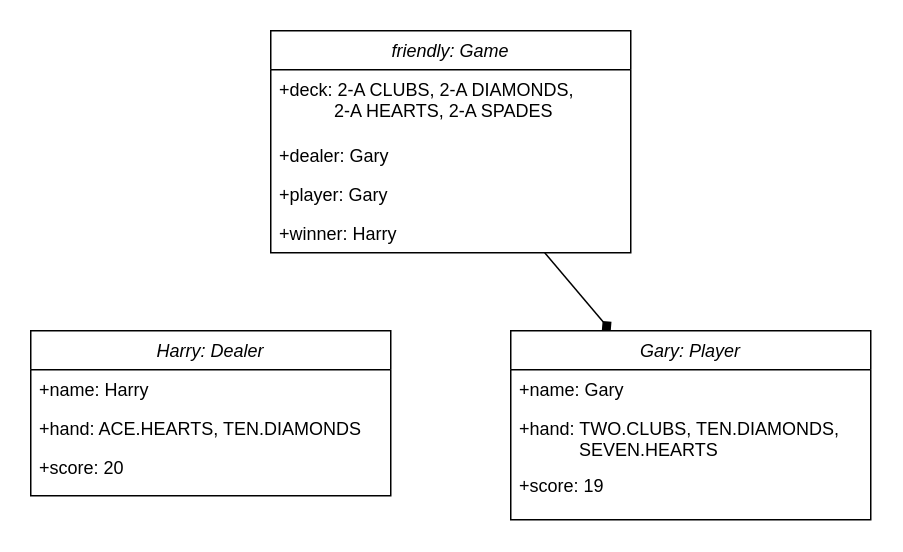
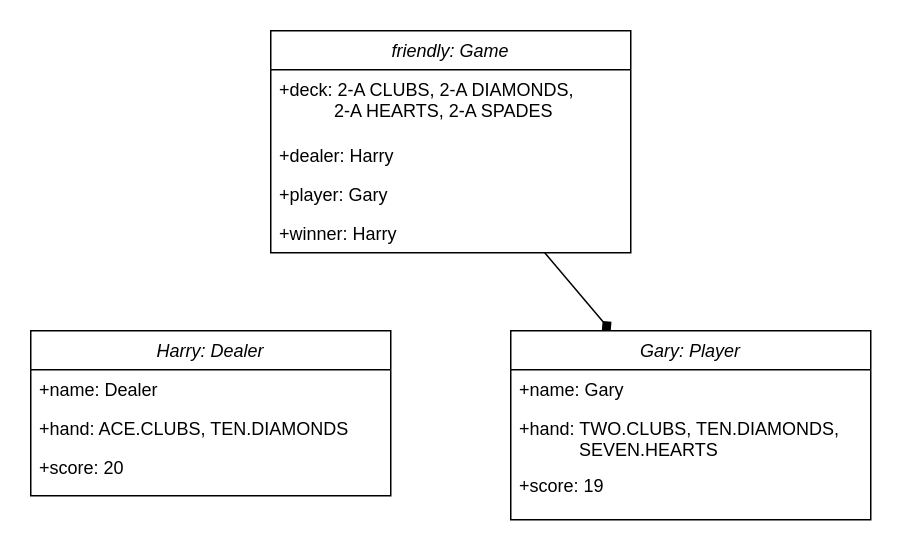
node "+dealer: Gary": label "+dealer: Gary" -> "+dealer: Harry"
node "+name: Harry": label "+name: Harry" -> "+name: Dealer"
node "+hand: ACE.HEARTS, TEN.DIAMONDS": label "+hand: ACE.HEARTS, TEN.DIAMONDS" -> "+hand: ACE.CLUBS, TEN.DIAMONDS"
